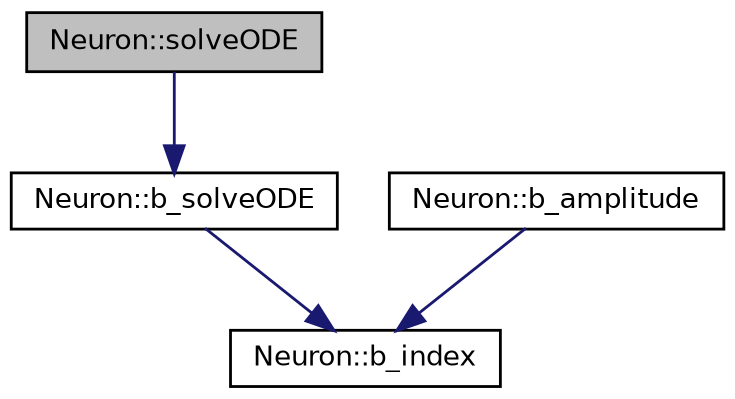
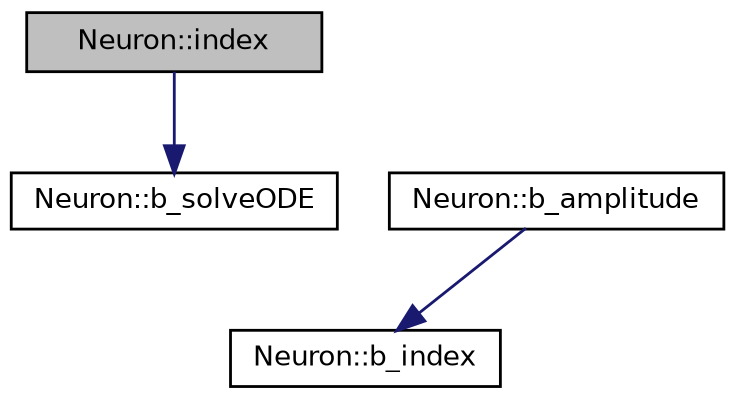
node "Neuron::solveODE": label "Neuron::solveODE" -> "Neuron::index"
edge "Neuron::b_solveODE" -> "Neuron::b_index": removed
